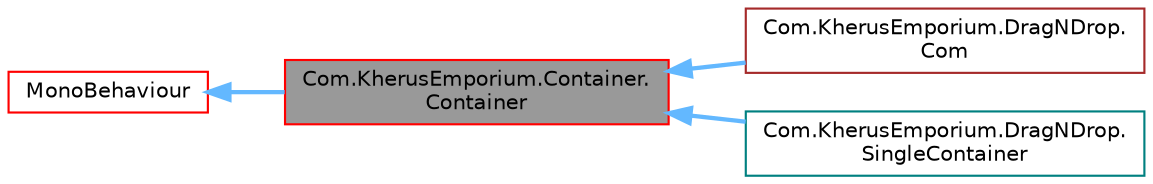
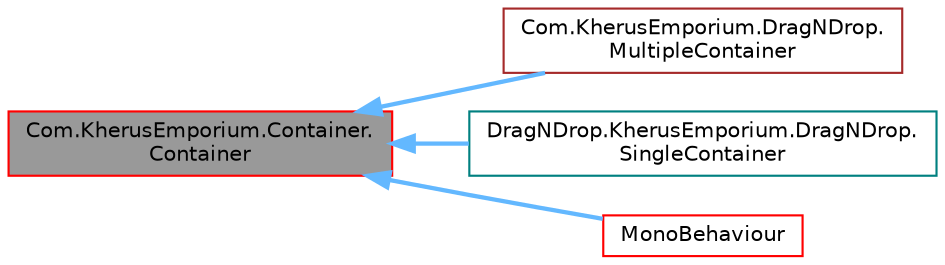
node "Com.KherusEmporium.DragNDrop. Com": label "Com.KherusEmporium.DragNDrop. Com" -> "Com.KherusEmporium.DragNDrop. MultipleContainer"
edge "Com.KherusEmporium.Container. Container" -> "MonoBehaviour": reversed
node "Com.KherusEmporium.DragNDrop. SingleContainer": label "Com.KherusEmporium.DragNDrop. SingleContainer" -> "DragNDrop.KherusEmporium.DragNDrop. SingleContainer"
